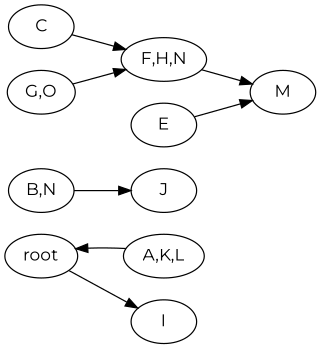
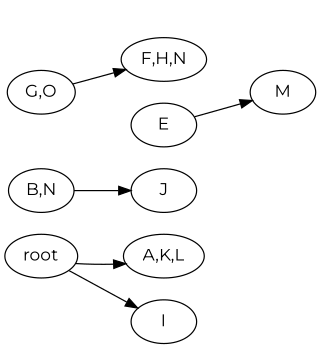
node "C": removed
edge "F,H,N" -> "M": removed
edge "A,K,L" -> "root": reversed
